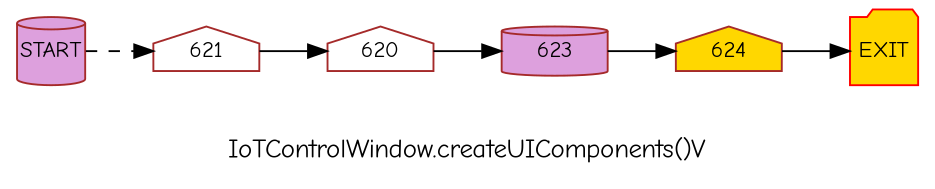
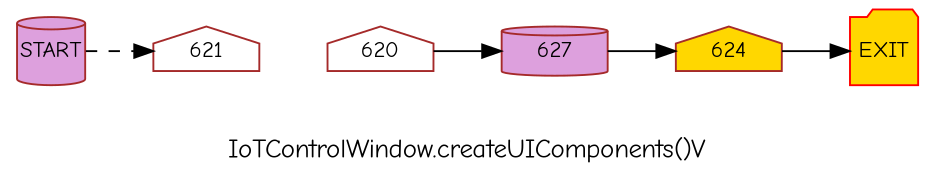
edge "621" -> "620": removed
node "623": label "623" -> "627"
